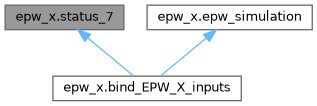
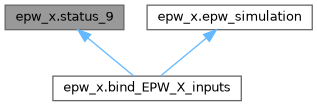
node "epw_x.status_7": label "epw_x.status_7" -> "epw_x.status_9"
